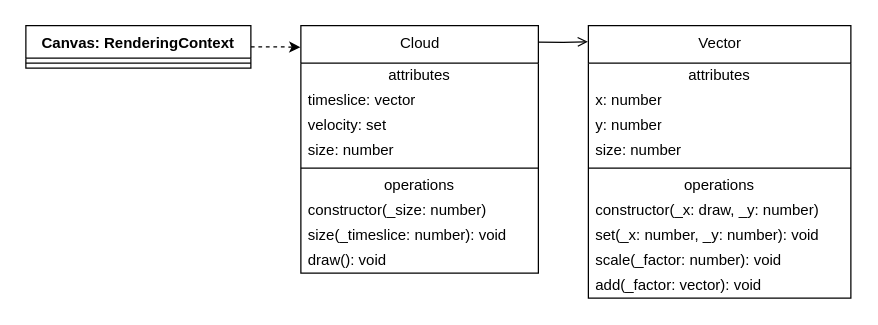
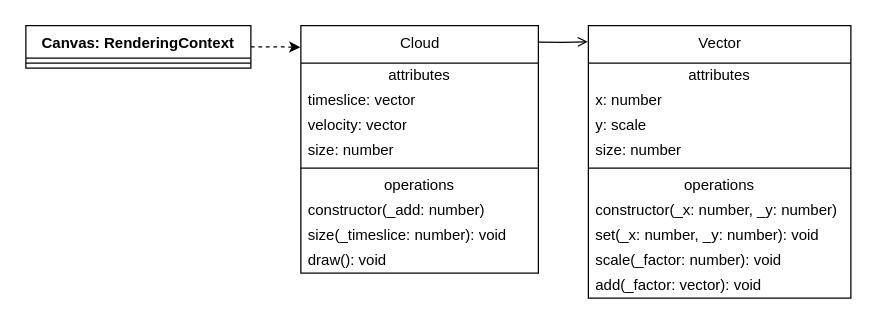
node "velocity: set": label "velocity: set" -> "velocity: vector"
node "y: number": label "y: number" -> "y: scale"
node "constructor(_size: number)": label "constructor(_size: number)" -> "constructor(_add: number)"
node "constructor(_x: draw, _y: number)": label "constructor(_x: draw, _y: number)" -> "constructor(_x: number, _y: number)"
